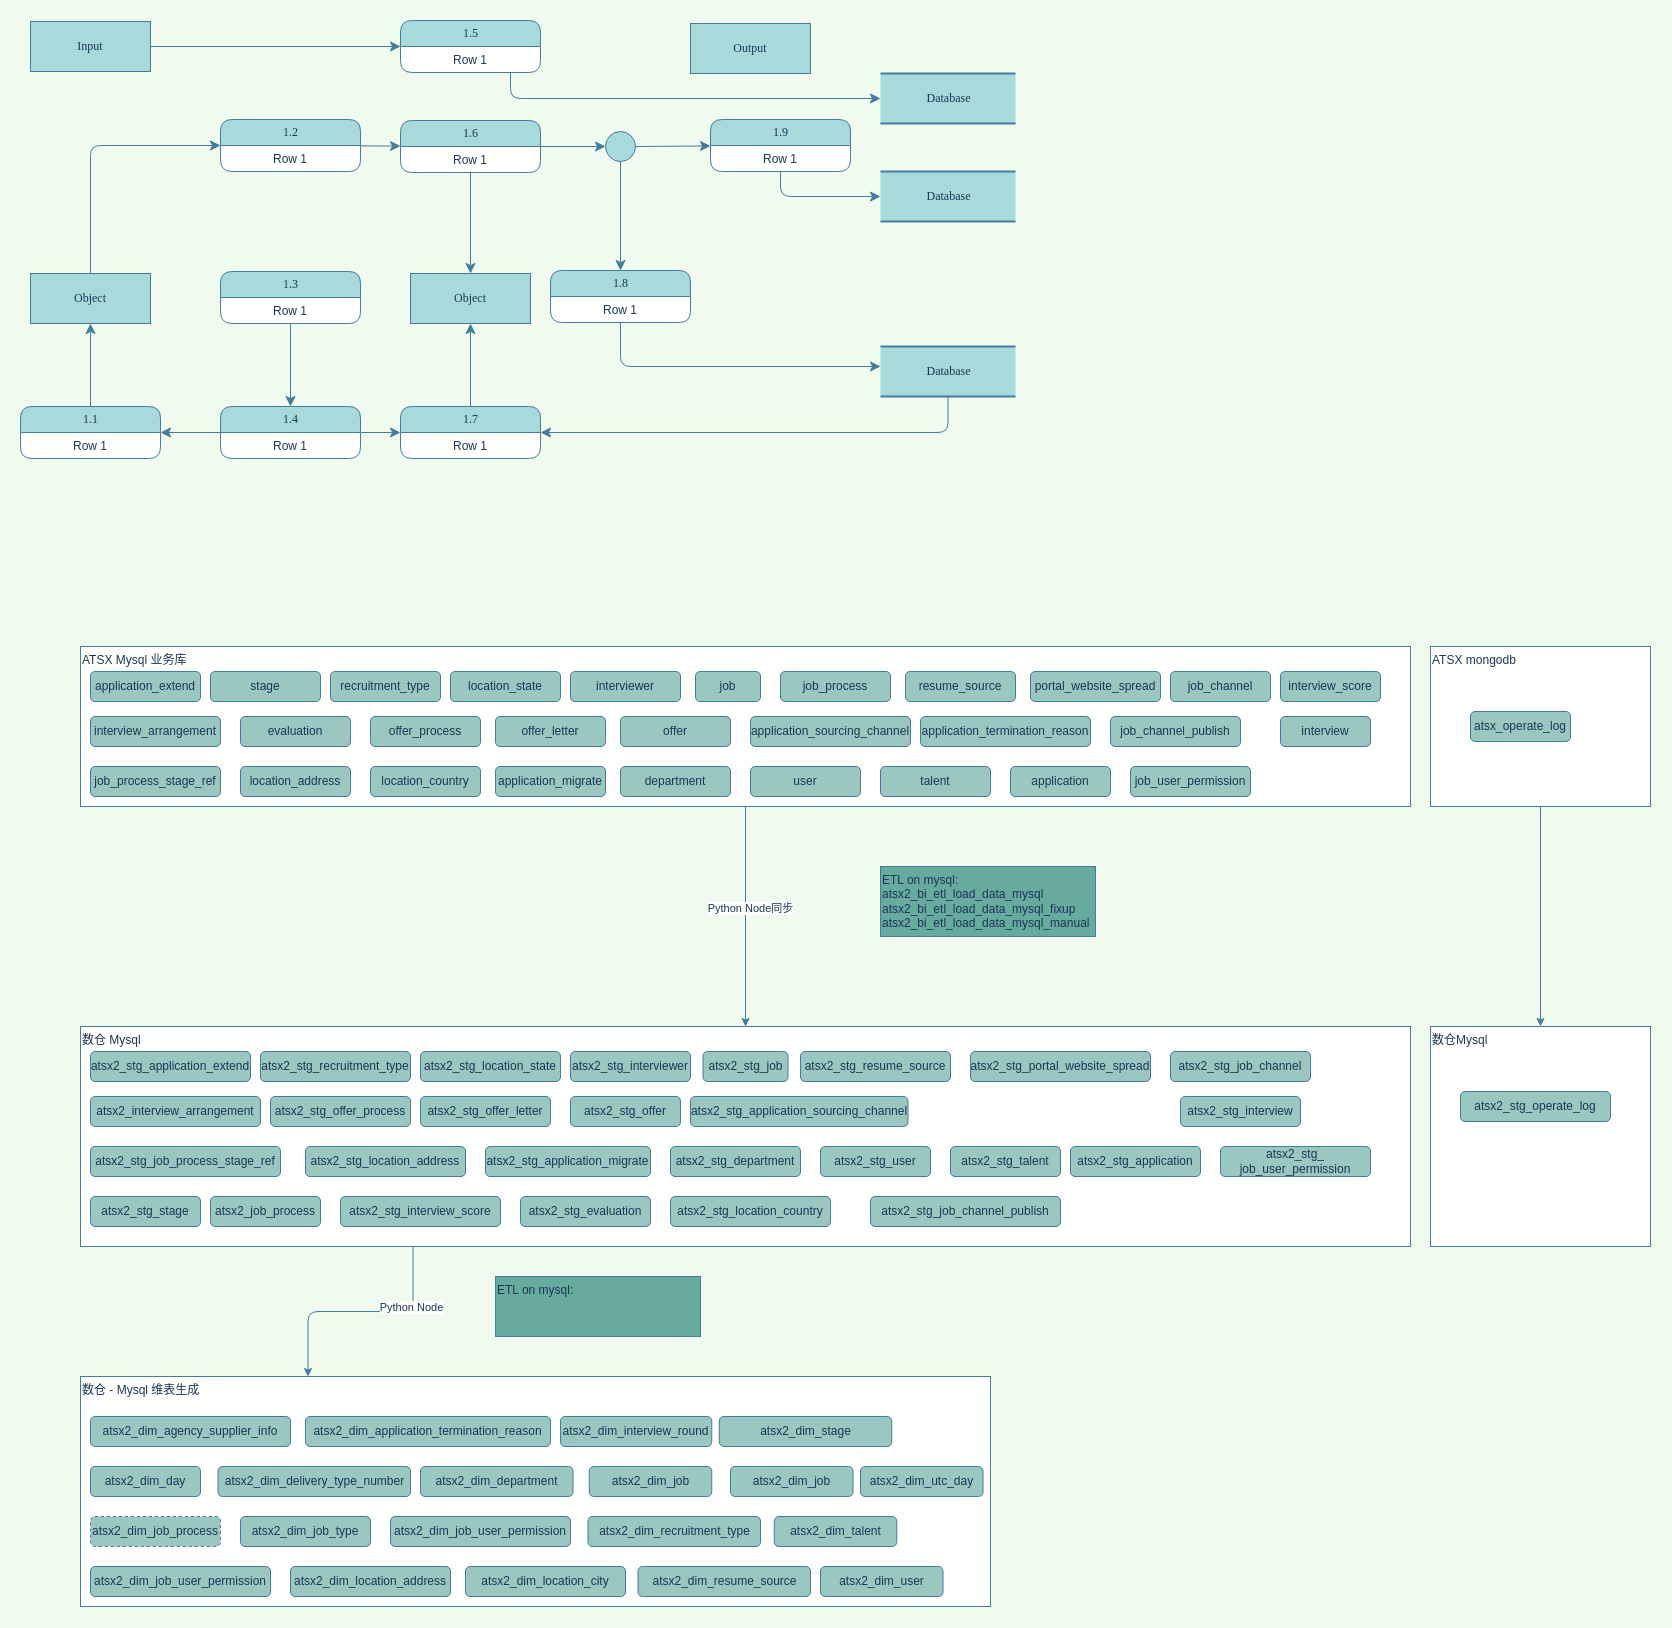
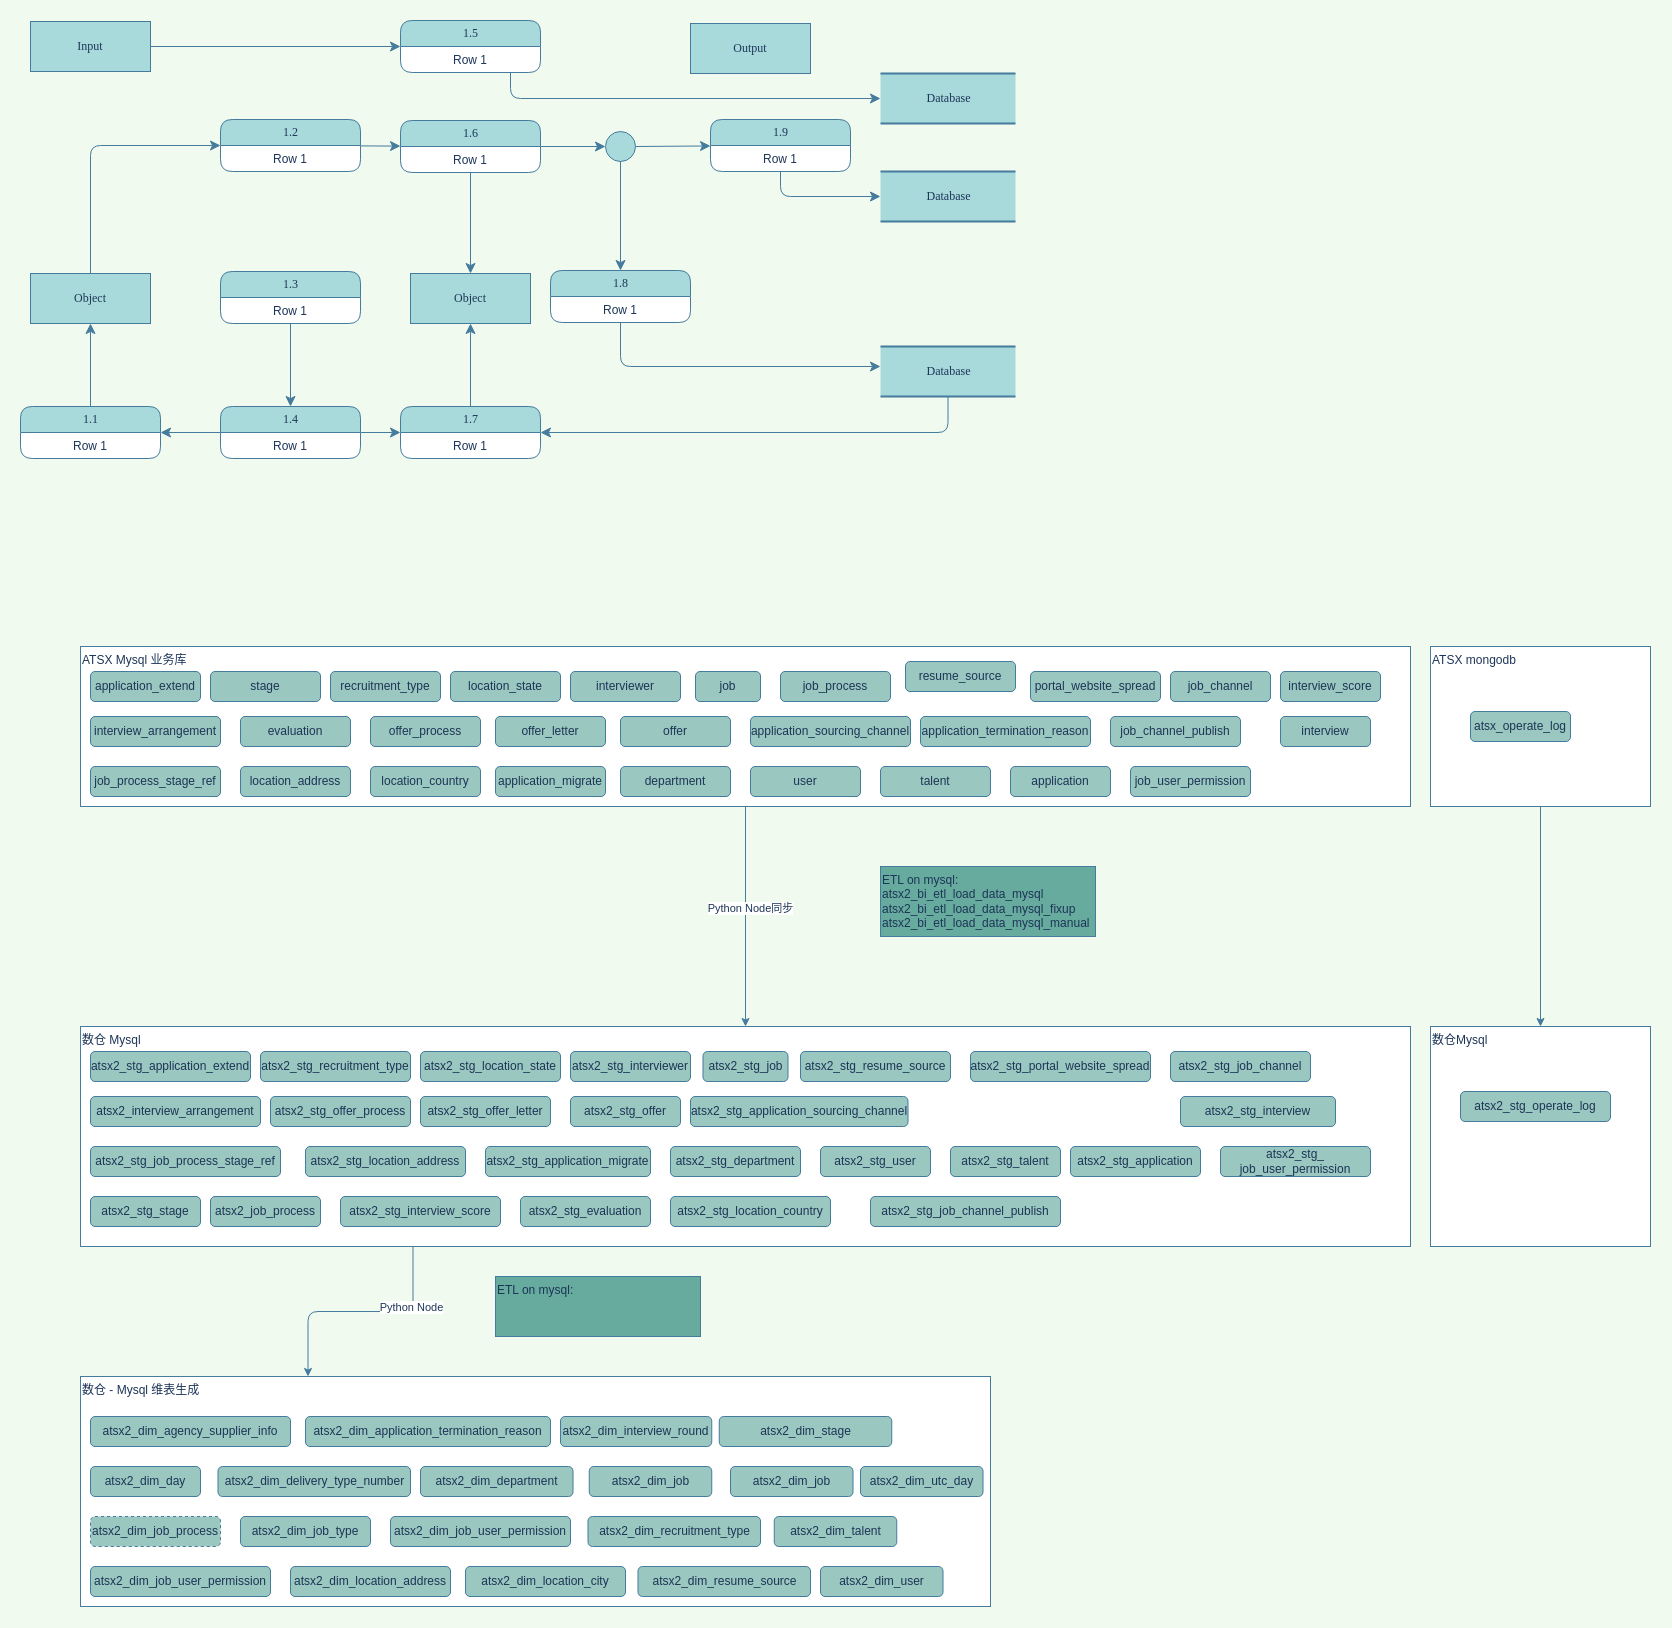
node "resume_source": moved (961, 687) -> (961, 677)
node "atsx2_stg_interview": size 120x30 -> 155x30
